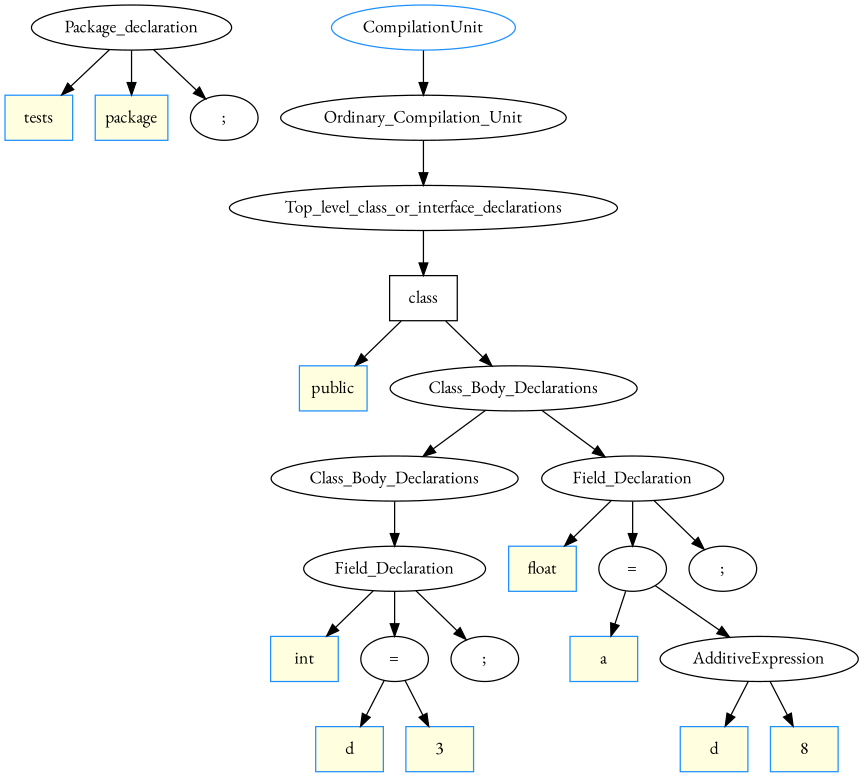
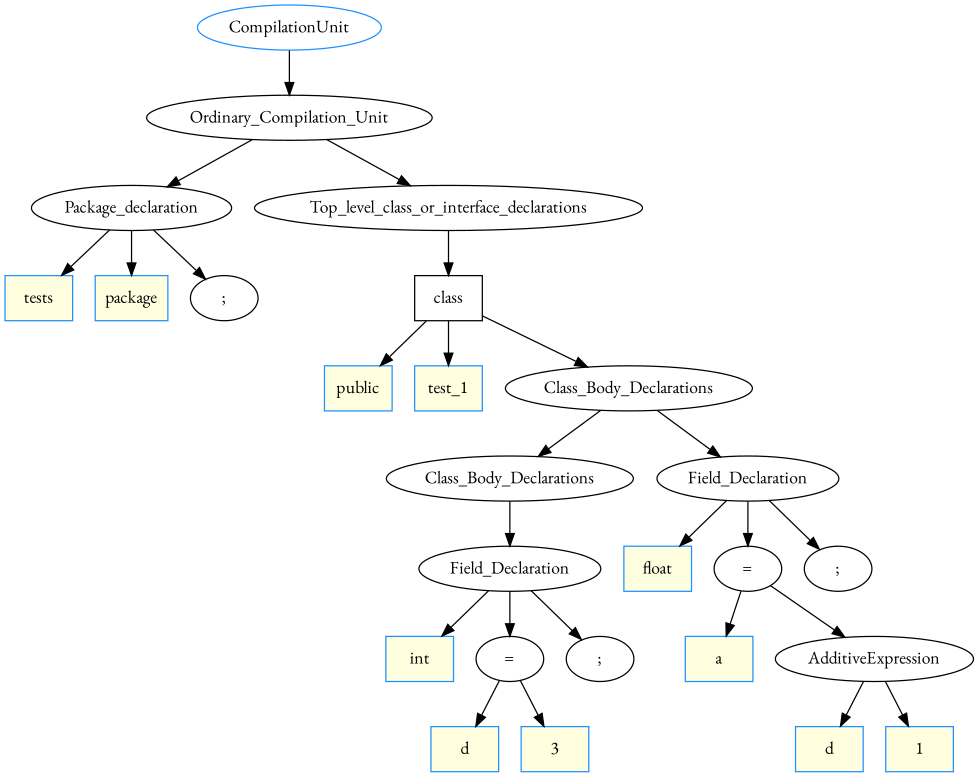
edge "Ordinary_Compilation_Unit" -> "Package_declaration": added
node "test_1": added
node "8": label "8" -> "1"
